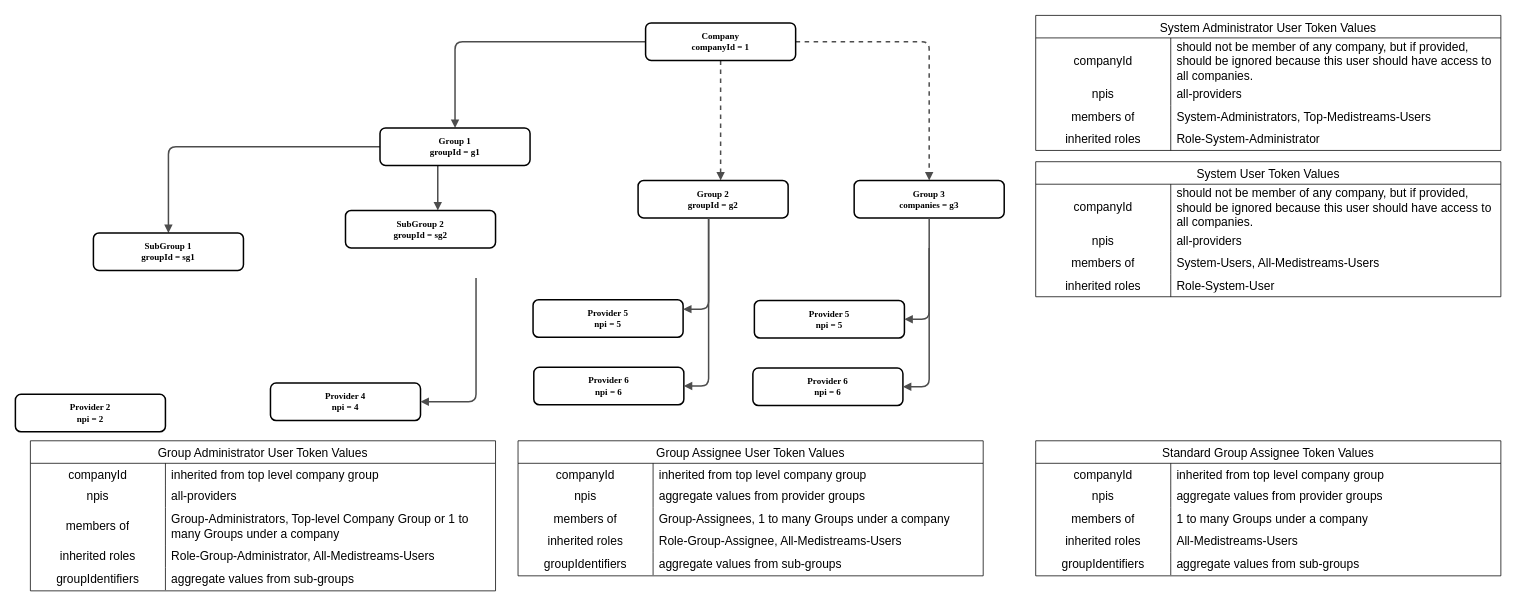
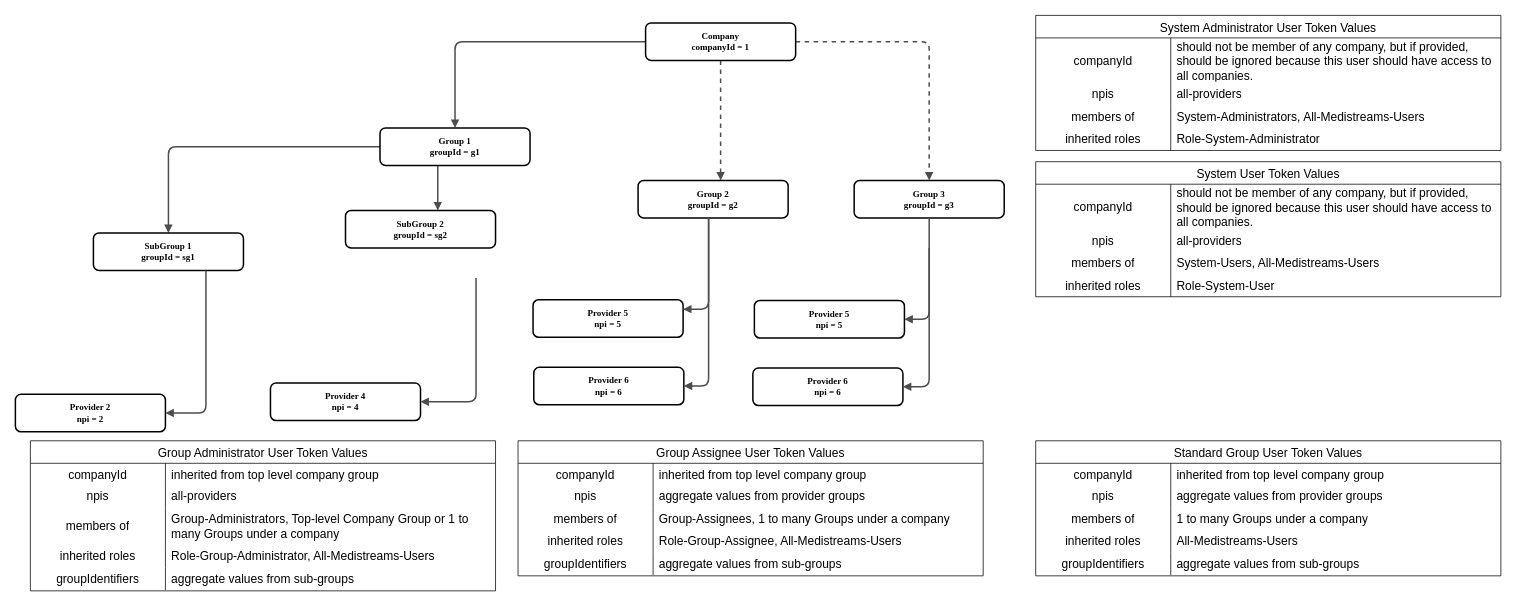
node "System-Administrators, Top-Medistreams-Users": label "System-Administrators, Top-Medistreams-Users" -> "System-Administrators, All-Medistreams-Users"
node "Group 3 companies = g3": label "Group 3 companies = g3" -> "Group 3 groupId = g3"
edge "SubGroup 1 groupId = sg1" -> "Provider 2 npi = 2": added
node "Standard Group Assignee Token Values": label "Standard Group Assignee Token Values" -> "Standard Group User Token Values"
